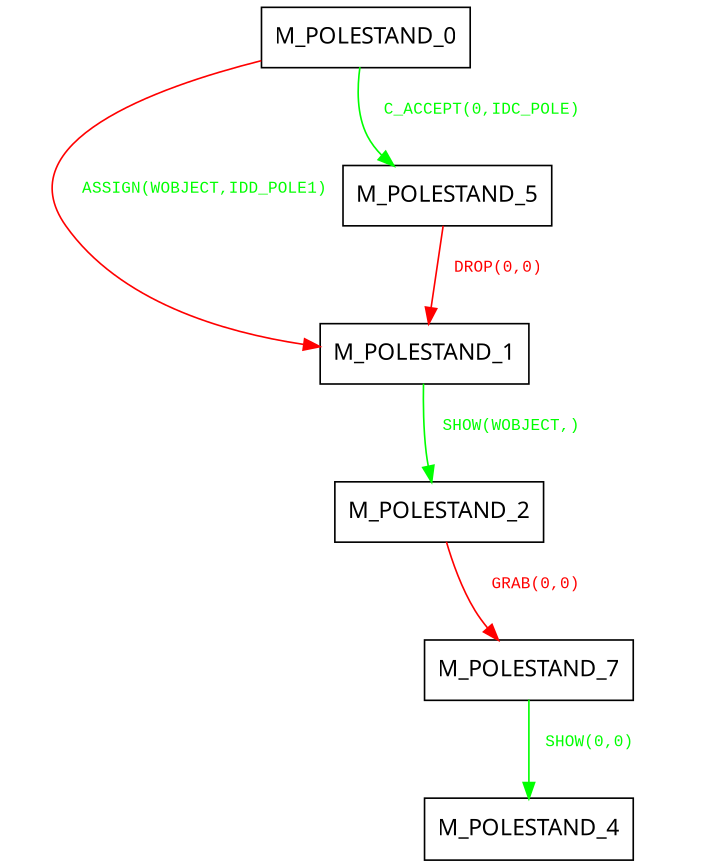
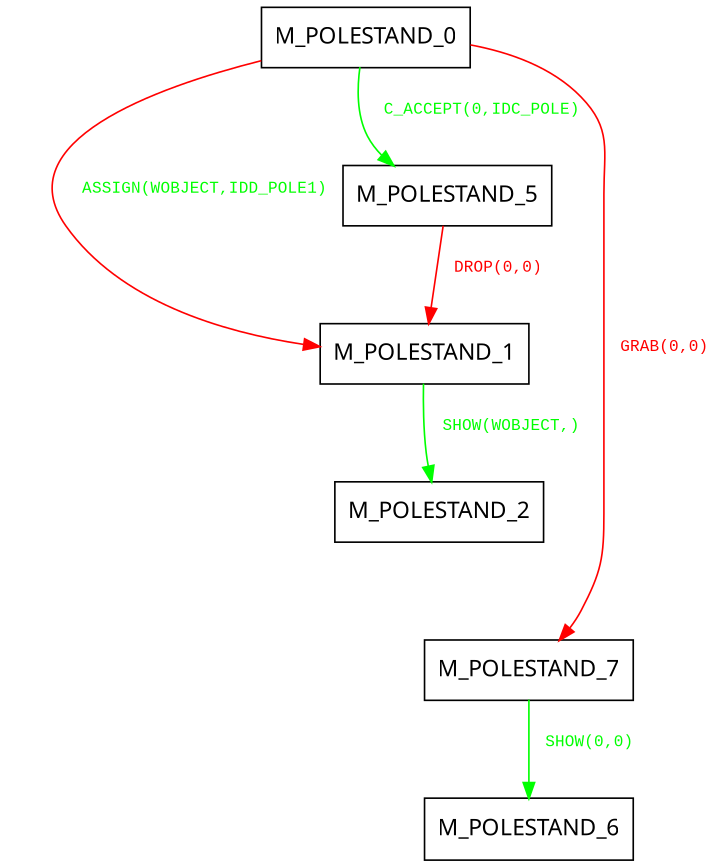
edge "M_POLESTAND_2" -> "M_POLESTAND_7": now "M_POLESTAND_0" -> "M_POLESTAND_7"
node "M_POLESTAND_4": label "M_POLESTAND_4" -> "M_POLESTAND_6"
